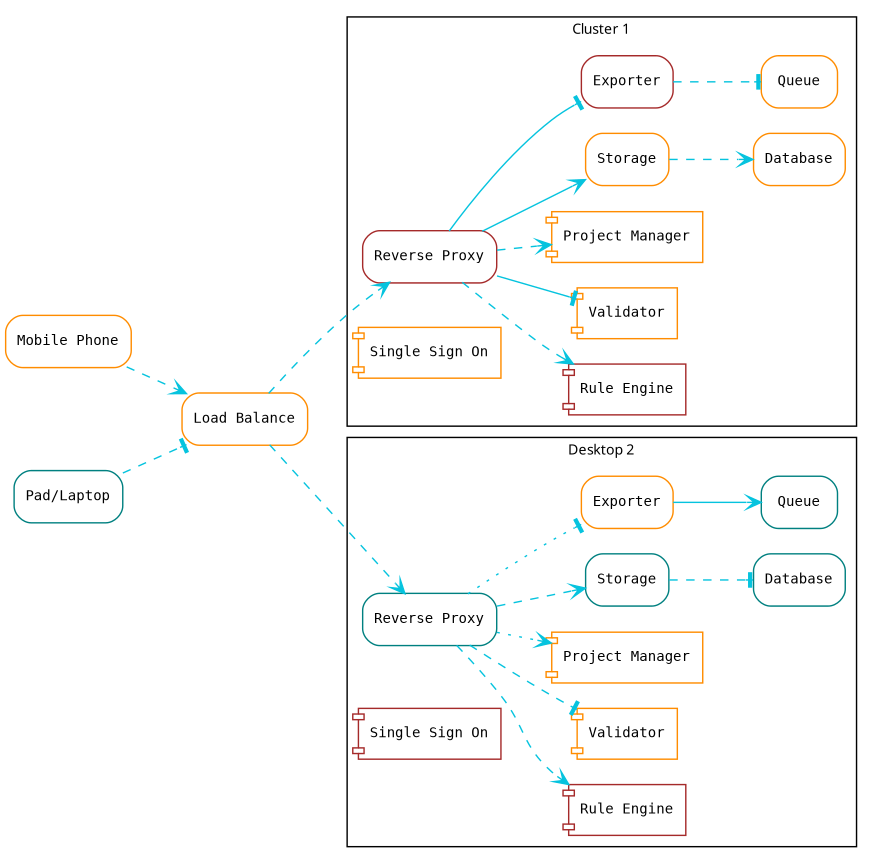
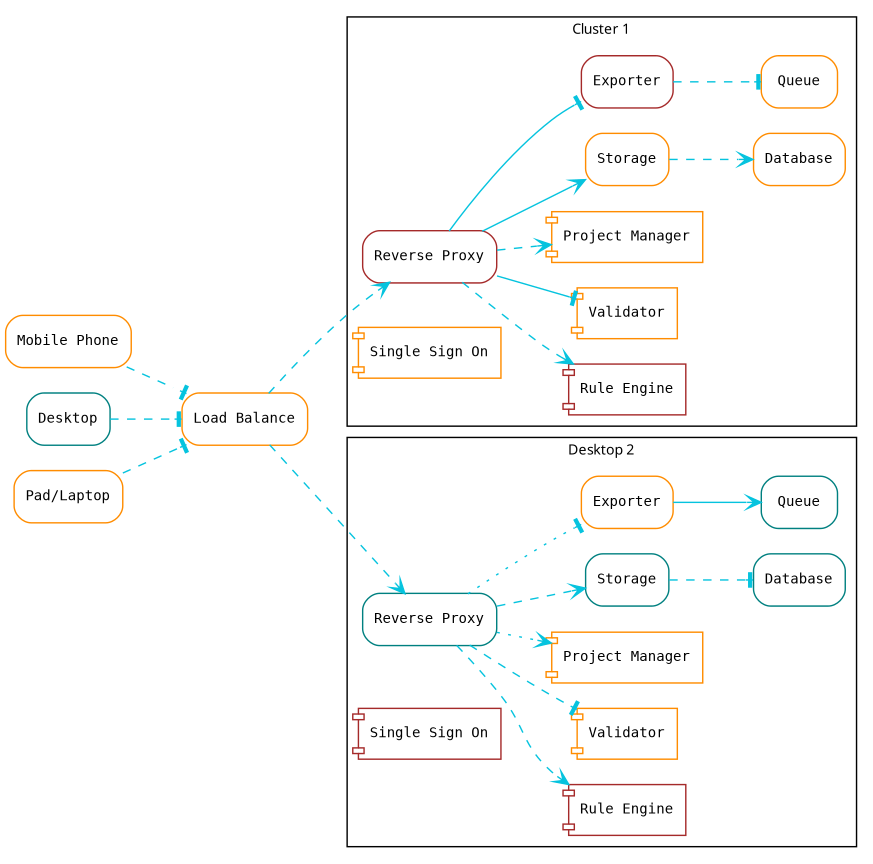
edge "Mobile Phone" -> "Load Balance": arrowhead vee -> tee
node "Desktop": added
node "Pad/Laptop": color teal -> darkorange
